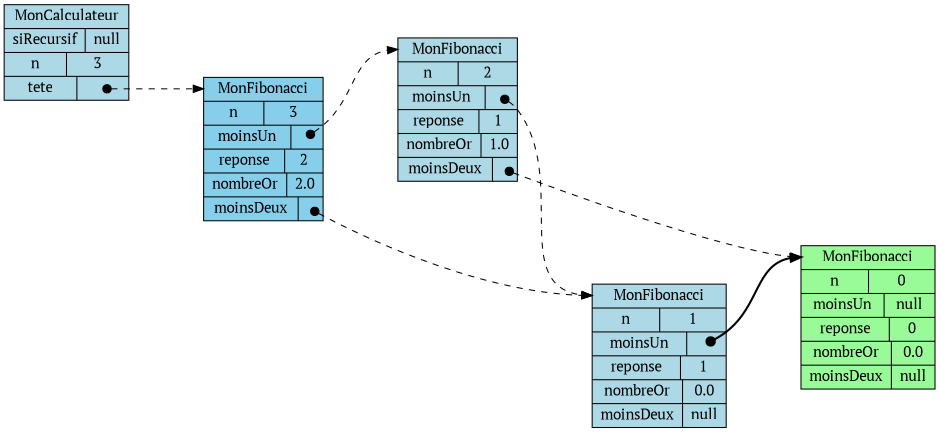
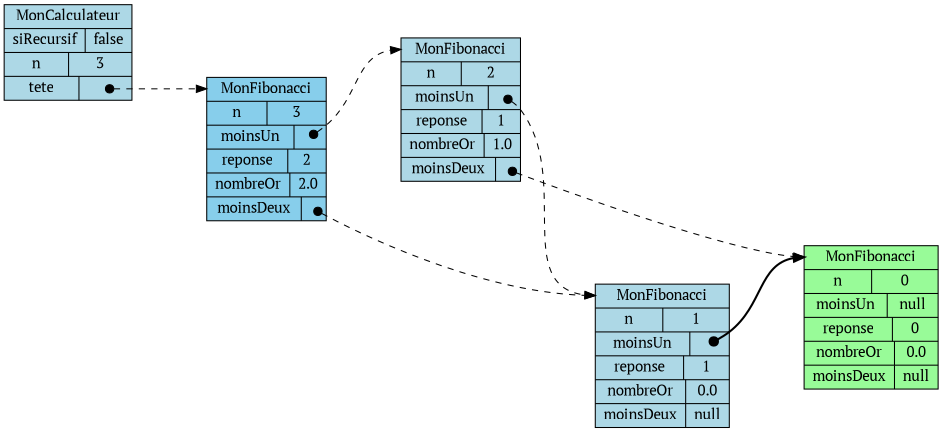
node "MonCalculateur": text "null" -> "false"
